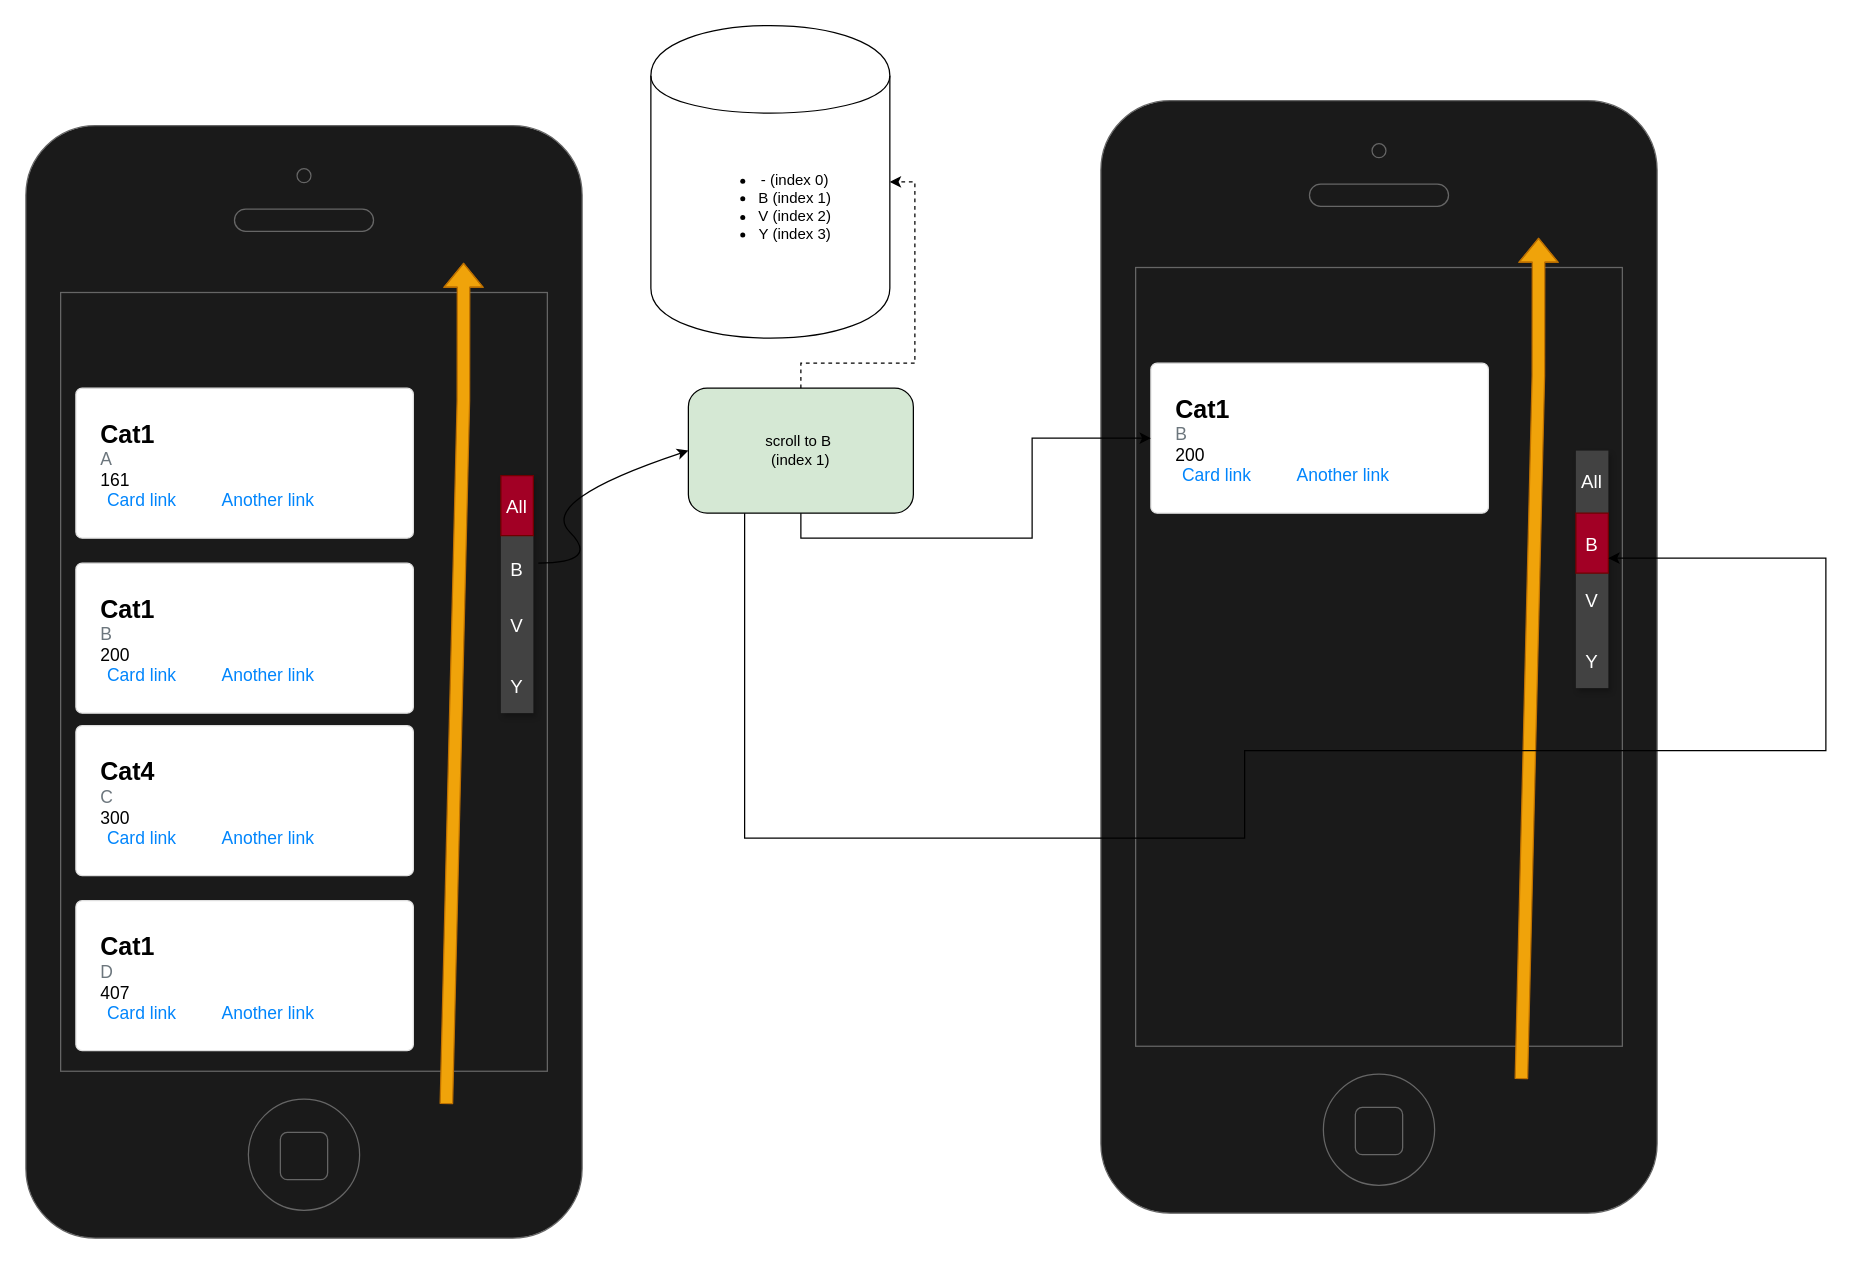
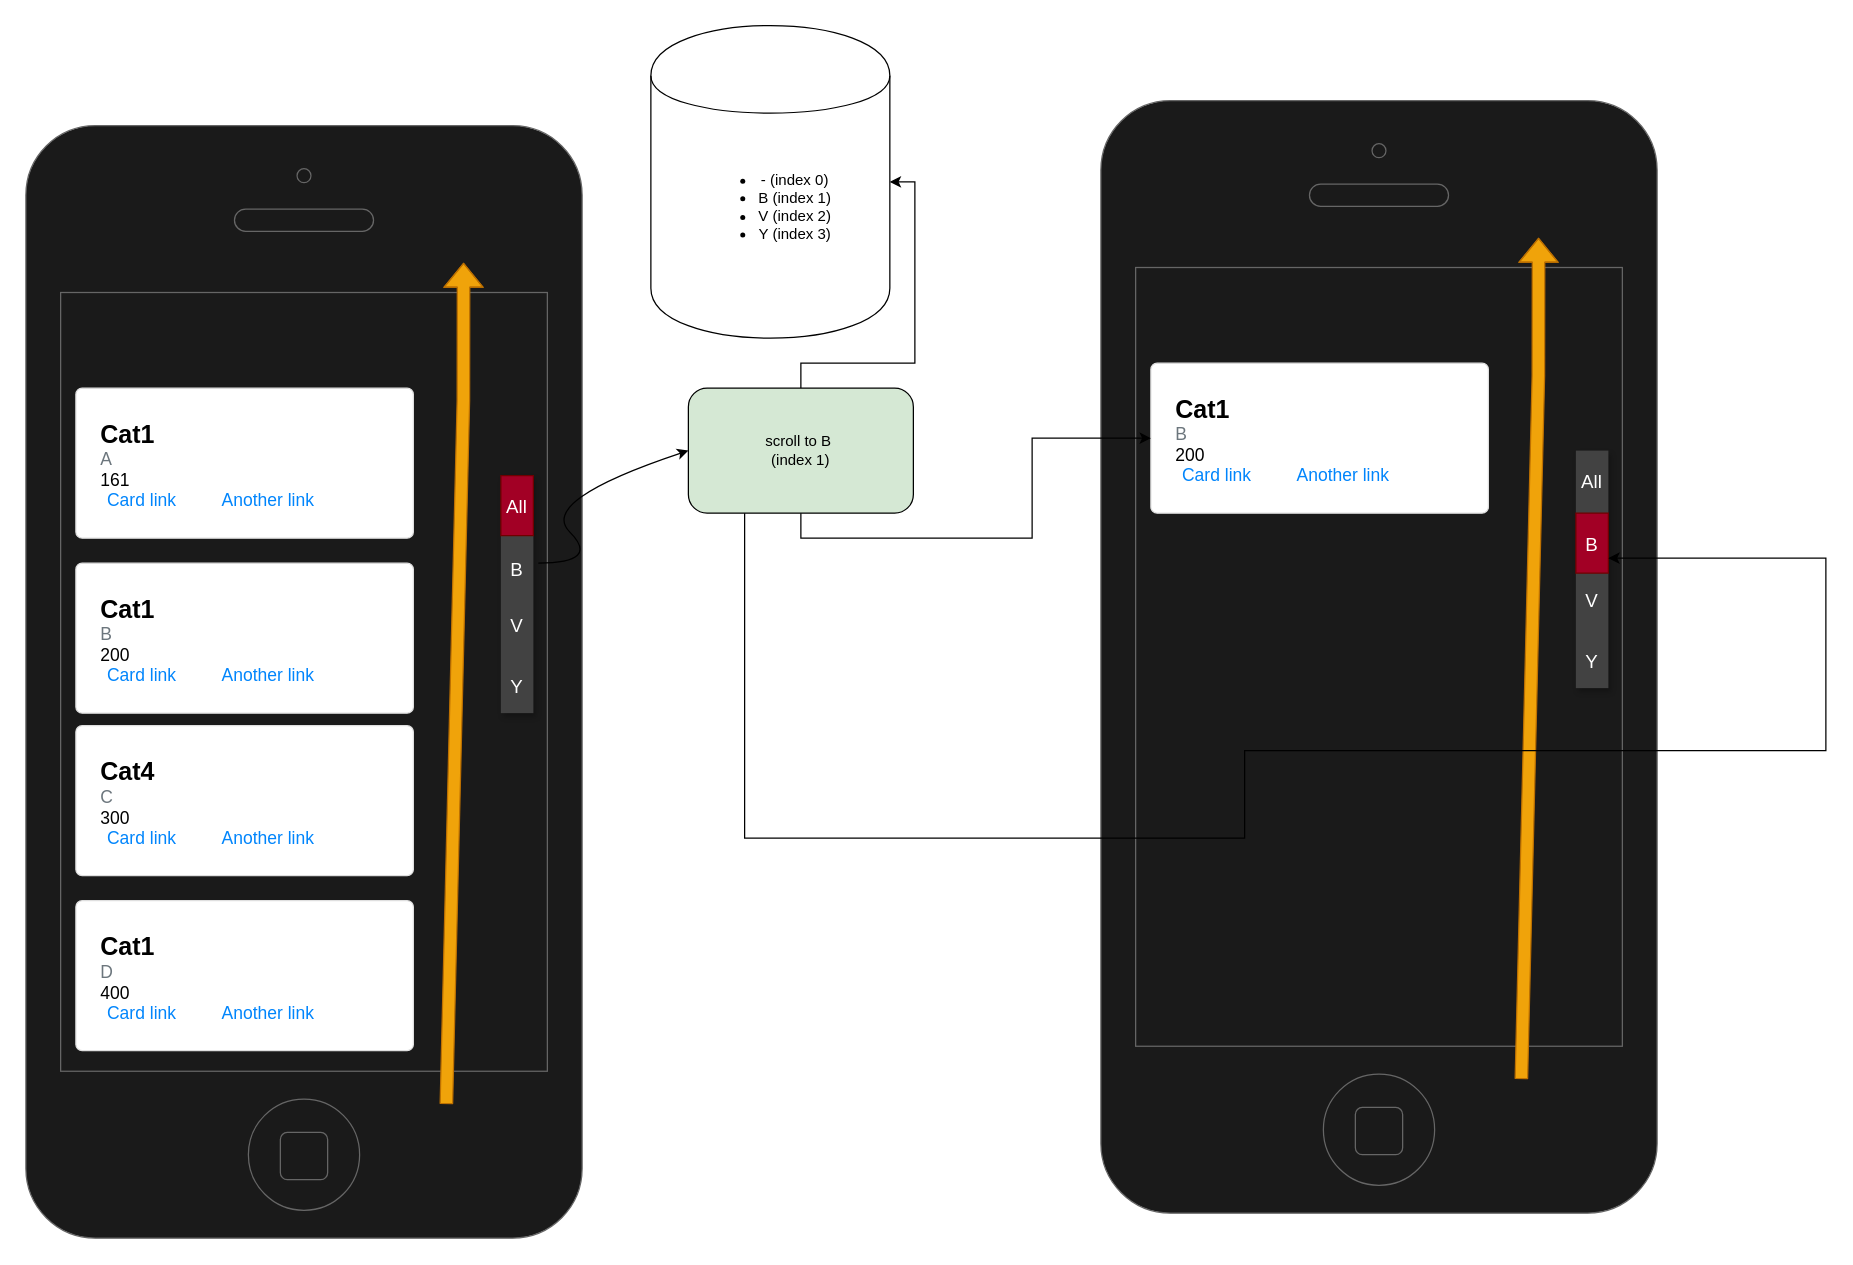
edge "scroll to B (index 1)" -> "- (index 0) B (index 1) V (index 2) Y (index 3)": style dashed -> solid
node "Cat1 D407": label "Cat1 D407" -> "Cat1 D400"
